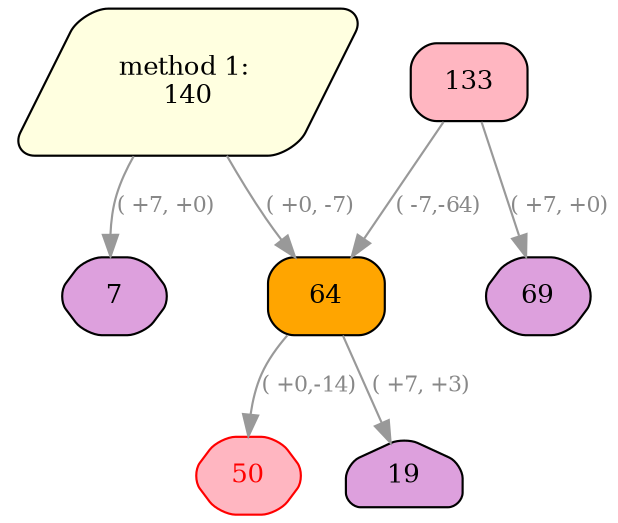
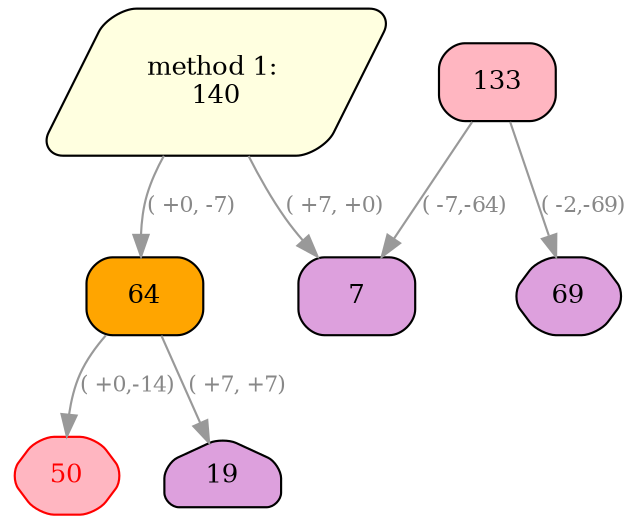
edge "133" -> "64": now "133" -> "7"
edge "133" -> "69": label "( +7, +0)" -> "( -2,-69)"
node "7": shape hexagon -> box
edge "64" -> "19": label "( +7, +3)" -> "( +7, +7)"
